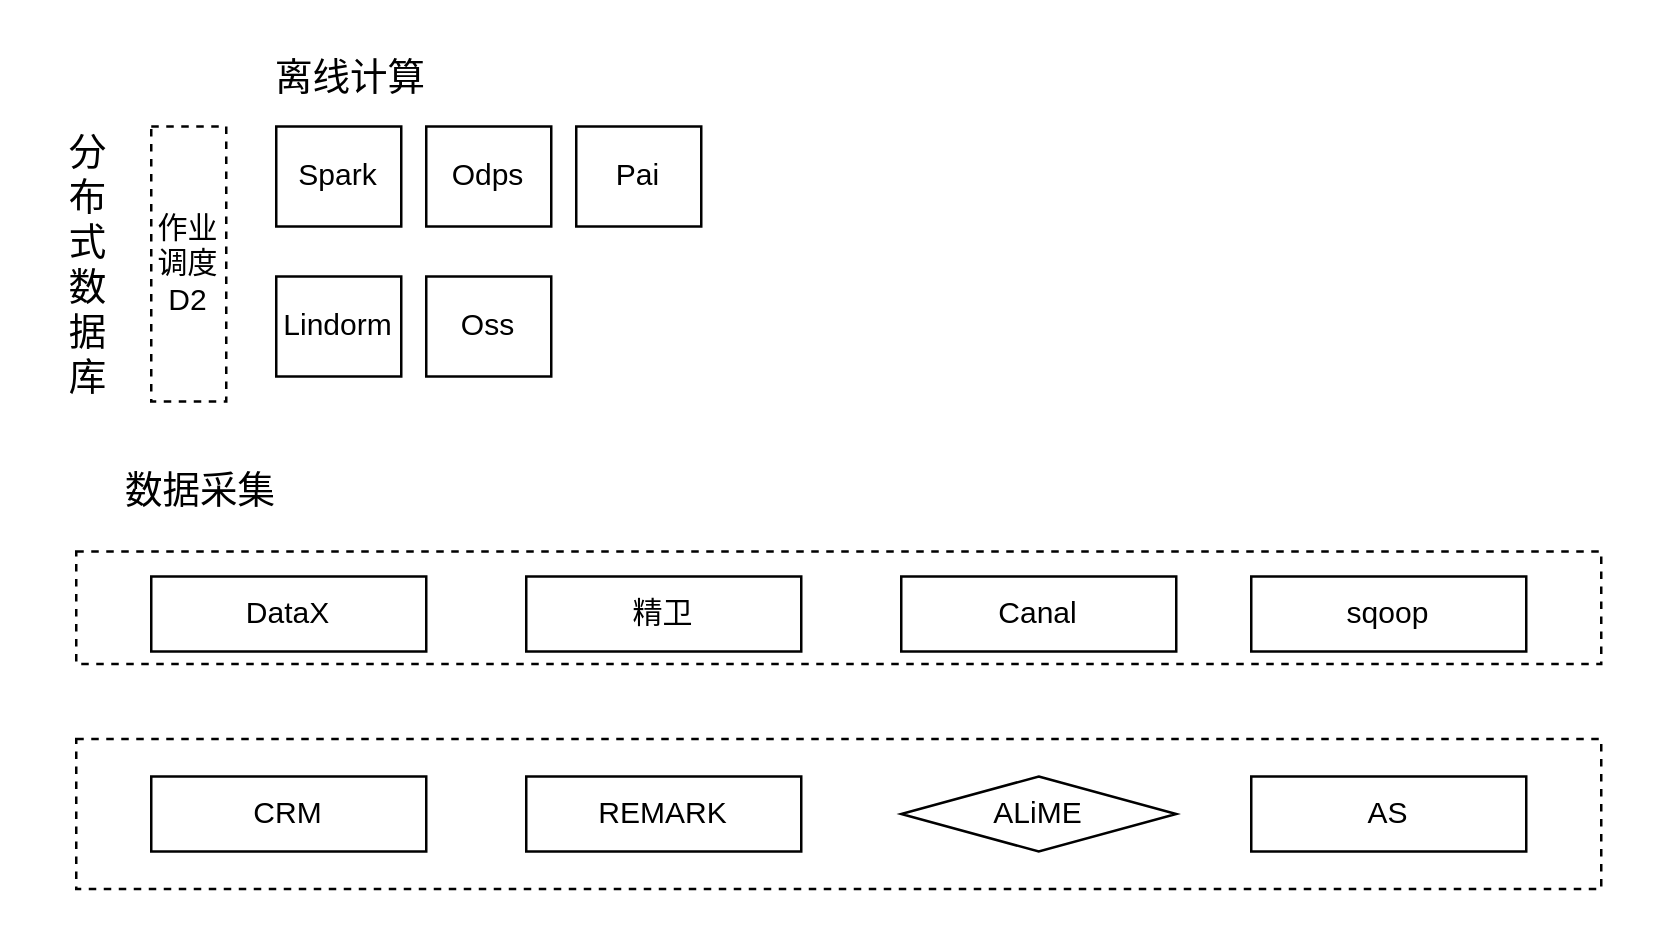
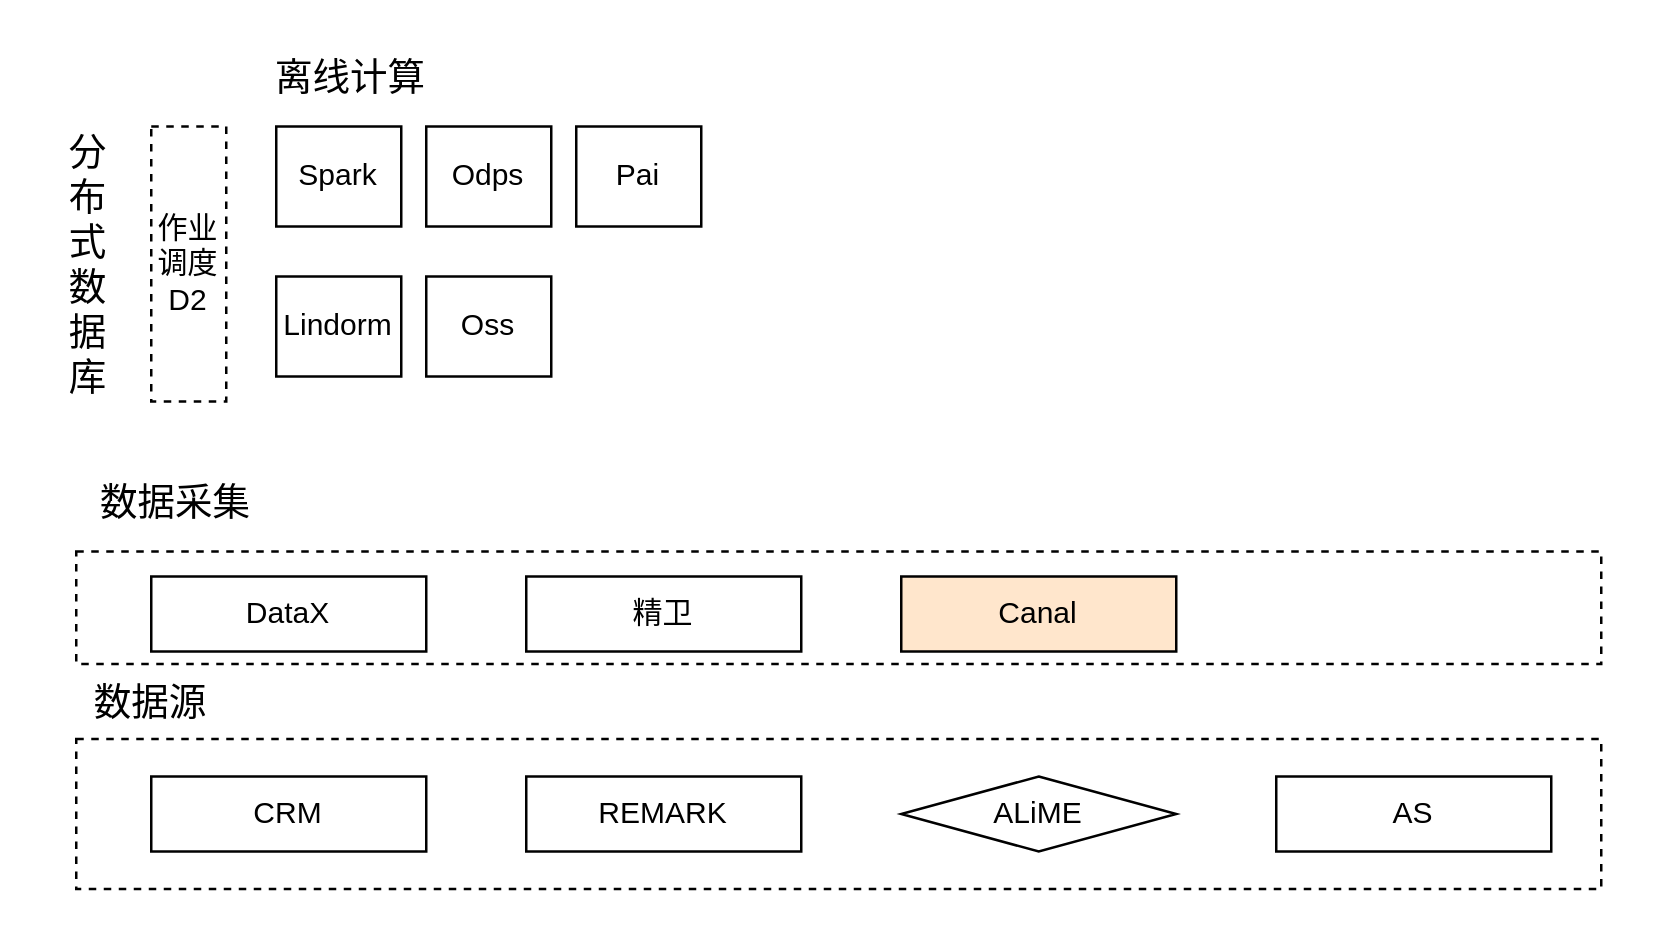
node "数据采集": moved (201, 489) -> (176, 501)
node "Canal": fillcolor #ffffff -> #ffe6cc
node "sqoop": removed
node "数据源": added
node "AS": moved (1389, 814) -> (1414, 814)
